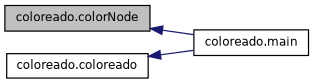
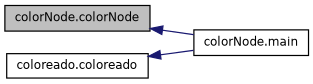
node "coloreado.colorNode": label "coloreado.colorNode" -> "colorNode.colorNode"
node "coloreado.main": label "coloreado.main" -> "colorNode.main"
